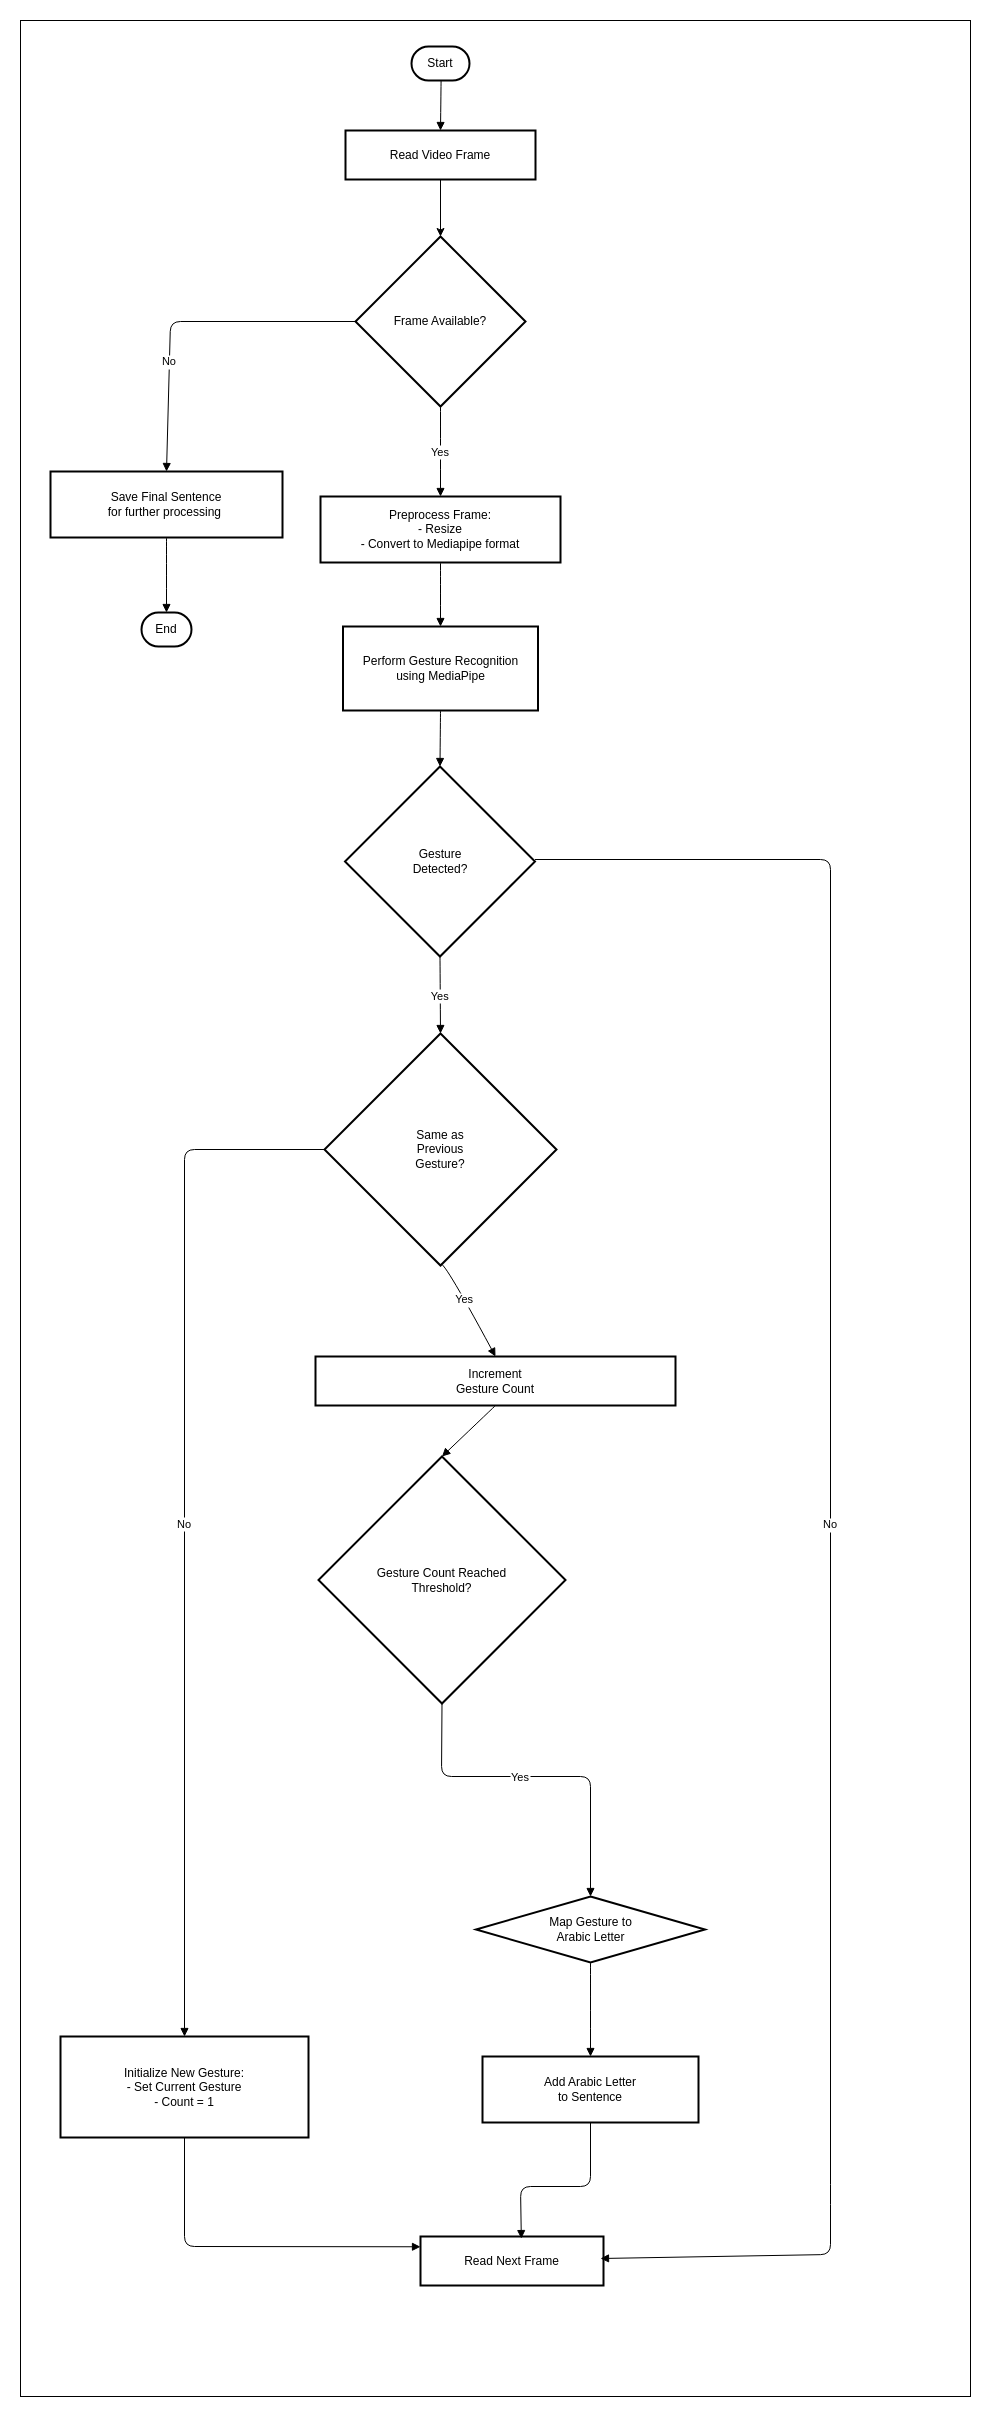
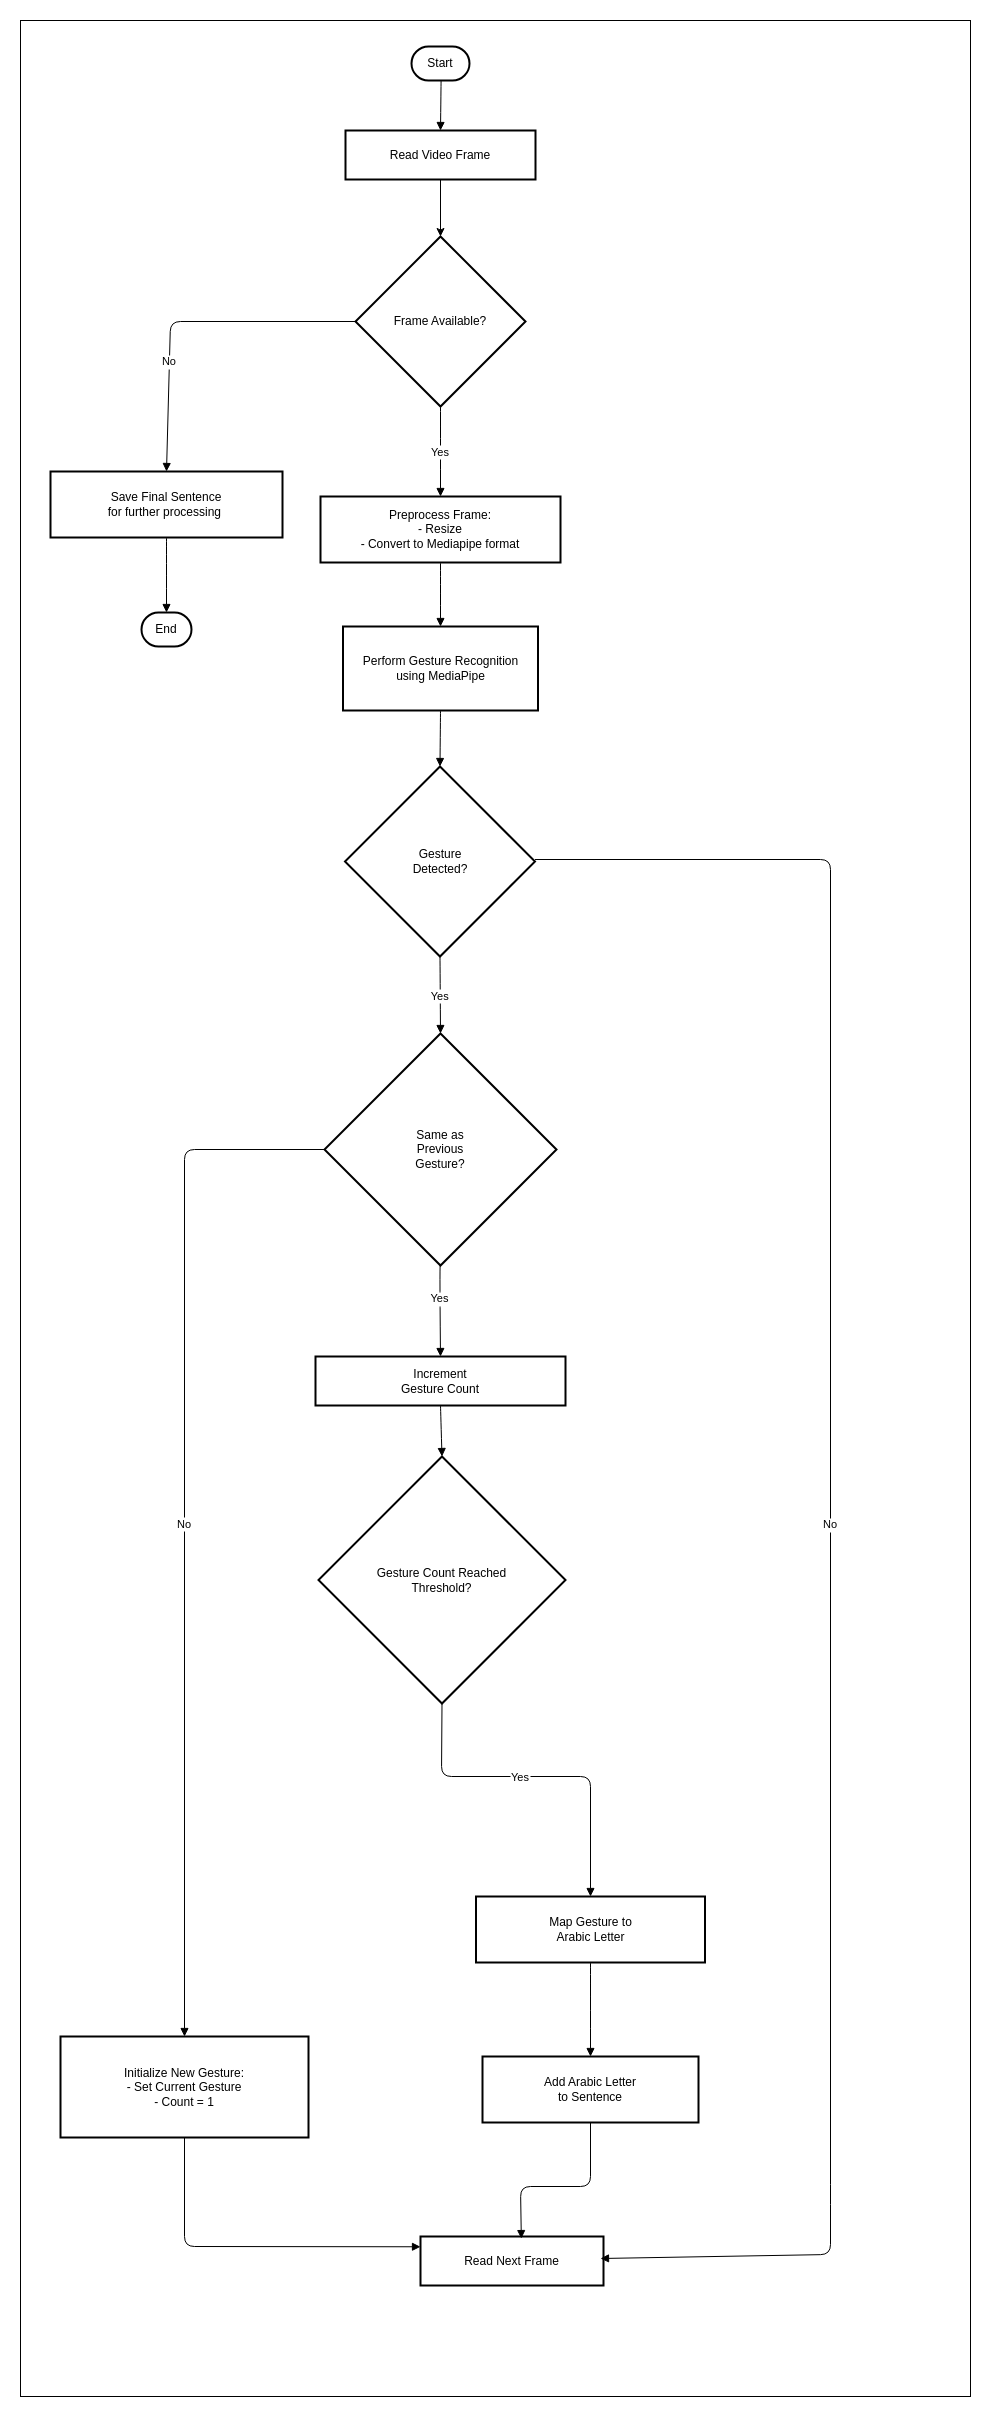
node "Increment Gesture Count": size 360x49 -> 250x49
node "Map Gesture to Arabic Letter": shape diamond -> rectangle
